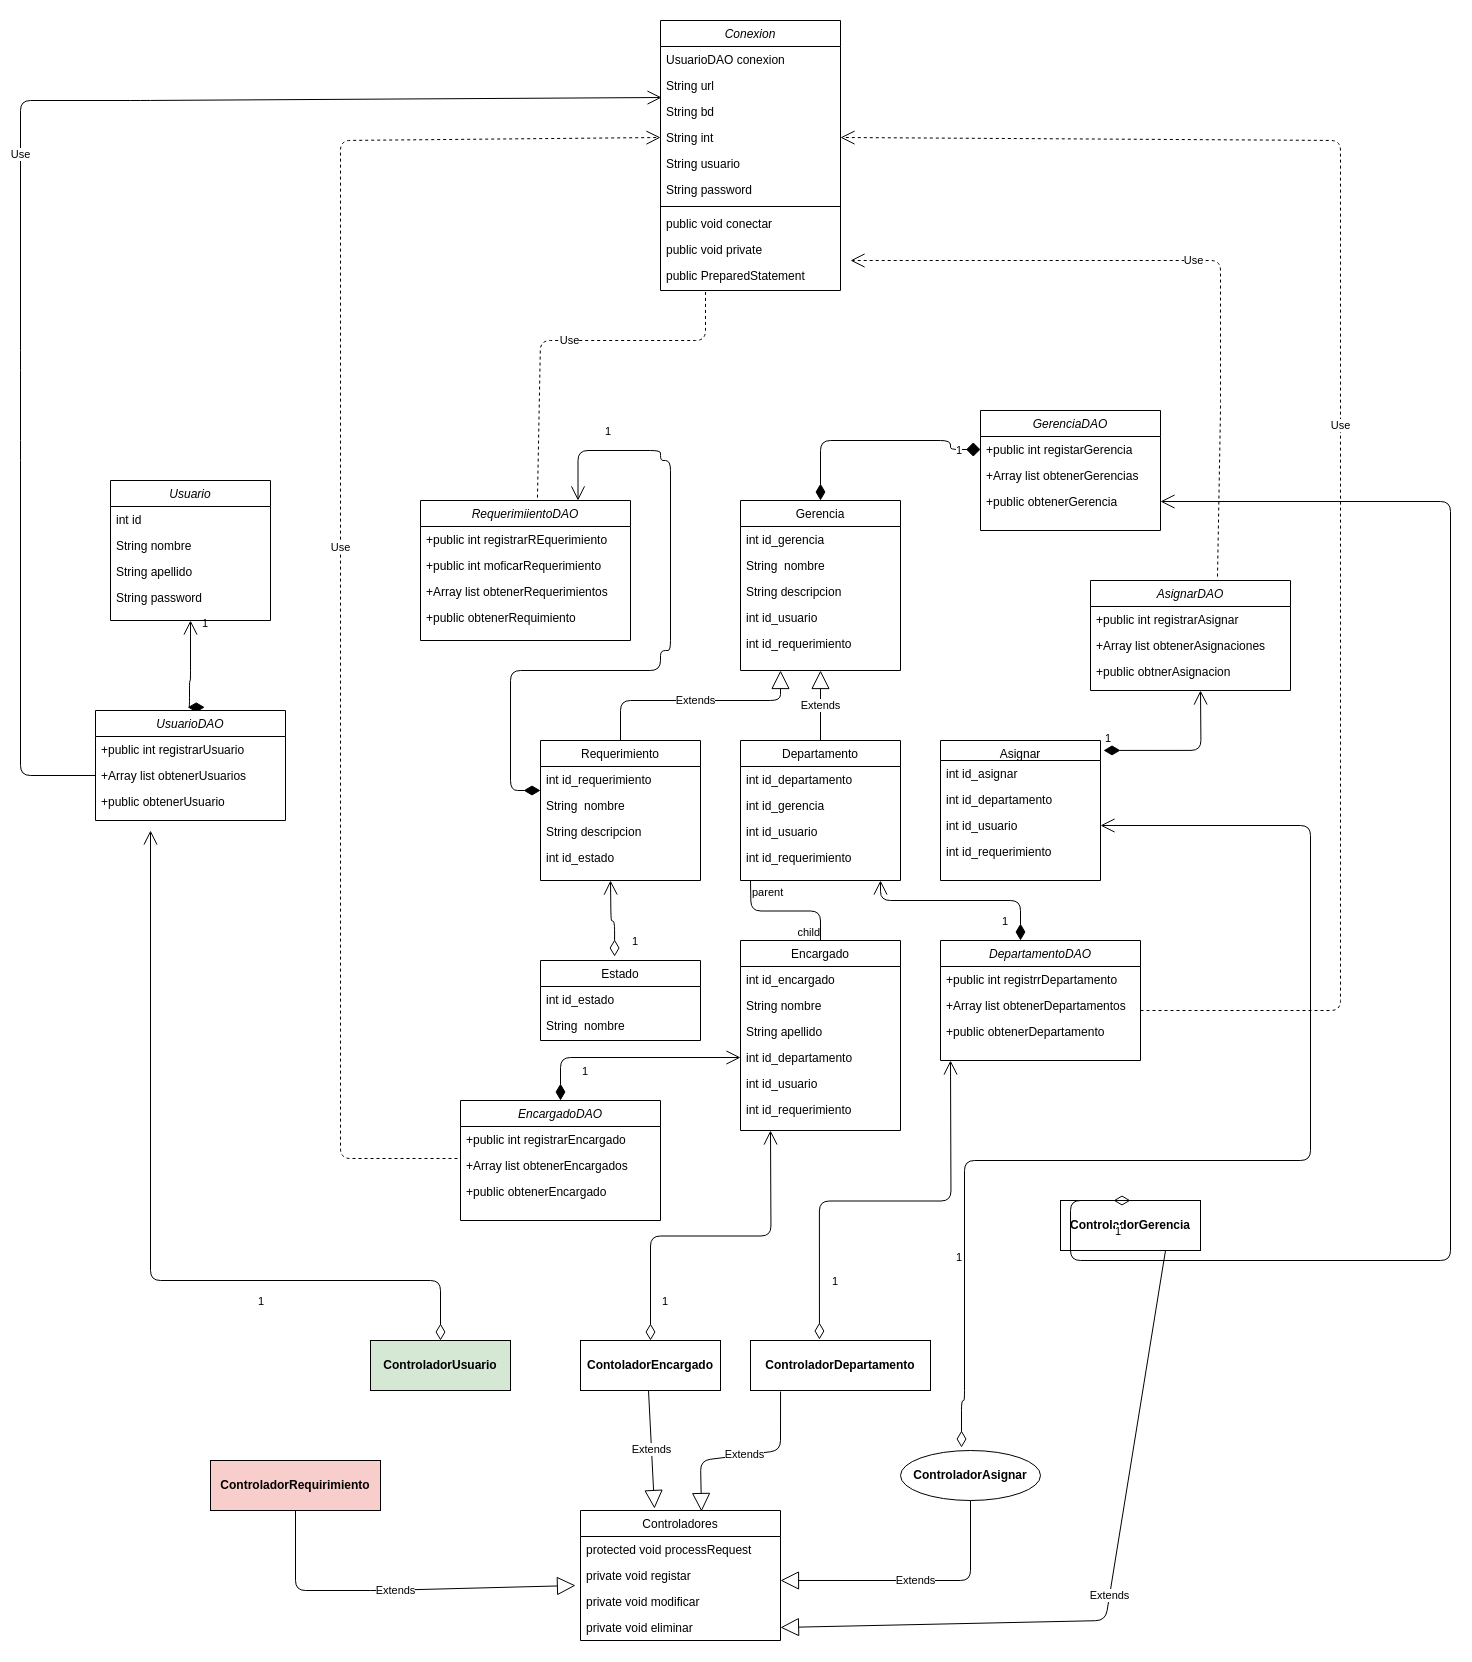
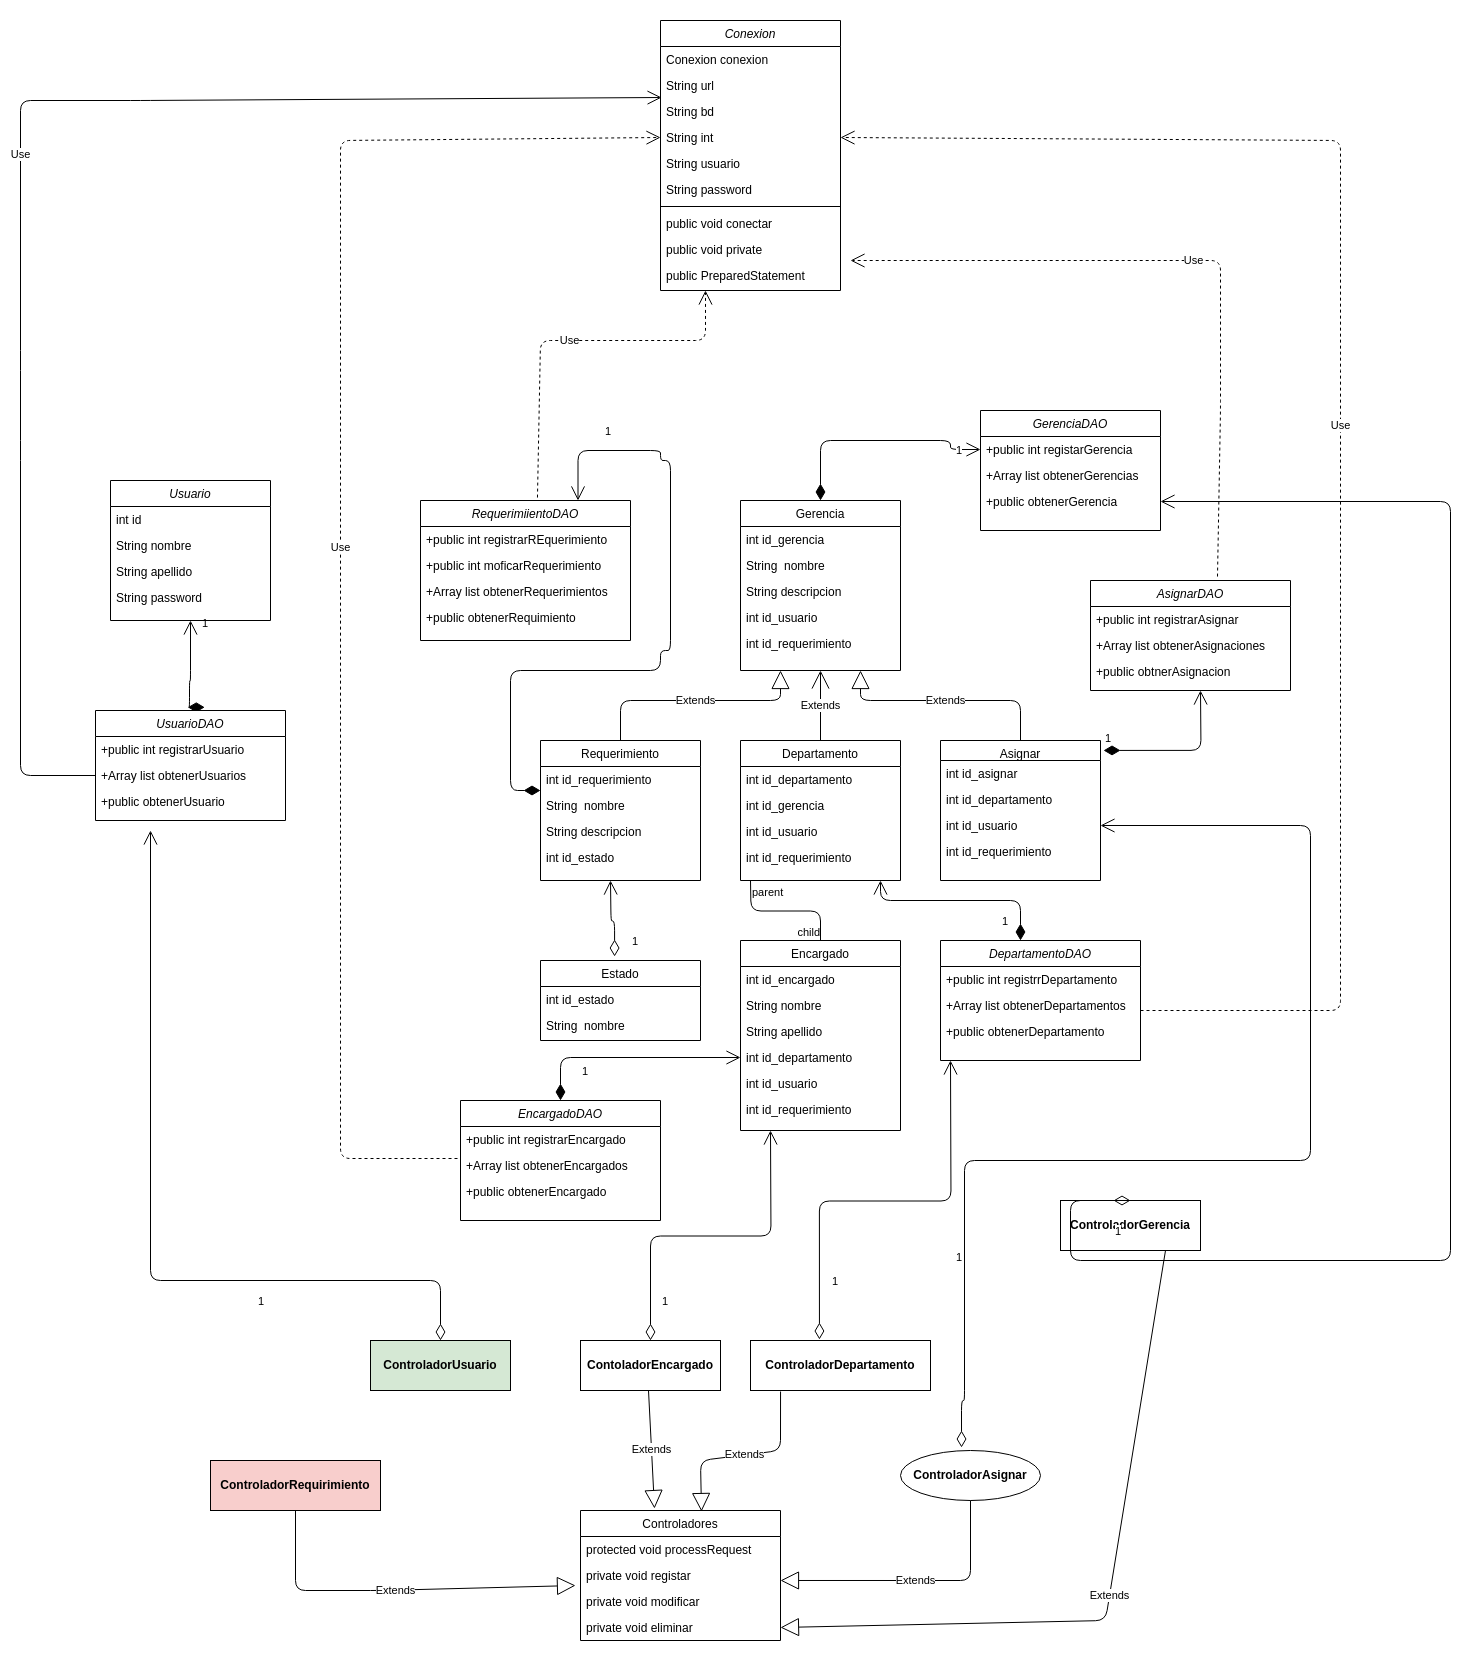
node "UsuarioDAO conexion": label "UsuarioDAO conexion" -> "Conexion conexion"
edge "Conexion" -- "RequerimiientoDAO": arrowhead none -> open
edge "+public int registarGerencia" -- "Gerencia": arrowhead diamond -> open
edge "Departamento" -> "Gerencia": arrowhead block -> open
edge "Asignar" -> "Gerencia": added, label "Extends"
